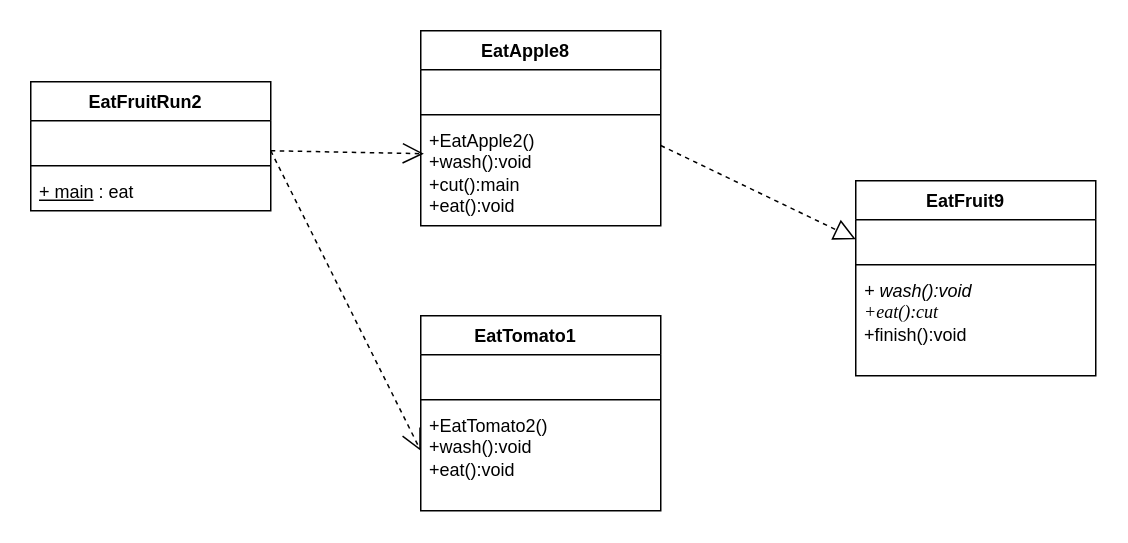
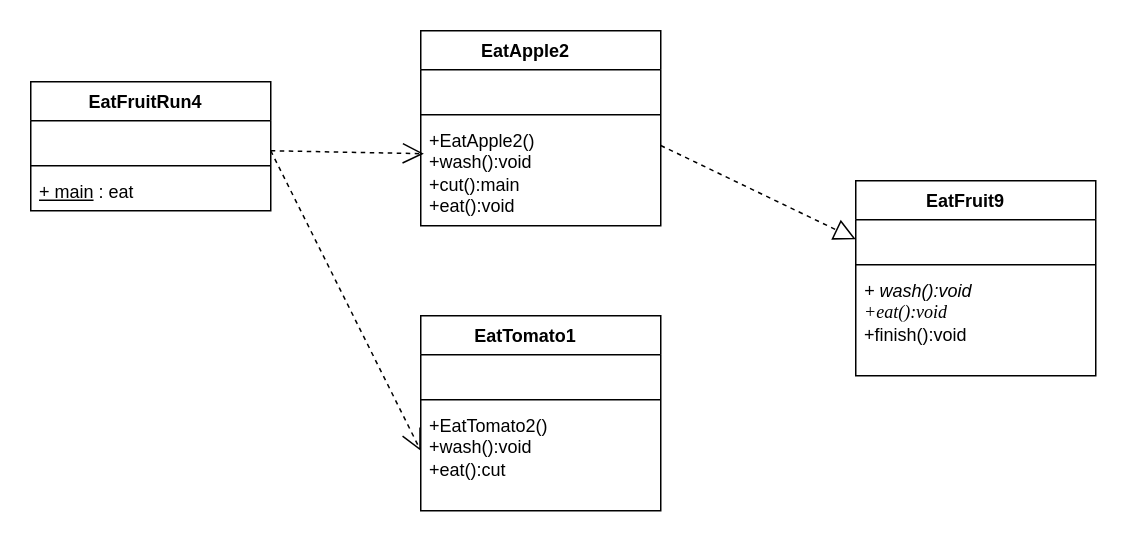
node "EatApple8": label "EatApple8" -> "EatApple2"
node "EatFruitRun2": label "EatFruitRun2" -> "EatFruitRun4"
node "+ wash():void +eat():cut +finish():void": label "+ wash():void +eat():cut +finish():void" -> "+ wash():void +eat():void +finish():void"
node "+EatTomato2() +wash():void +eat():void": label "+EatTomato2() +wash():void +eat():void" -> "+EatTomato2() +wash():void +eat():cut"
